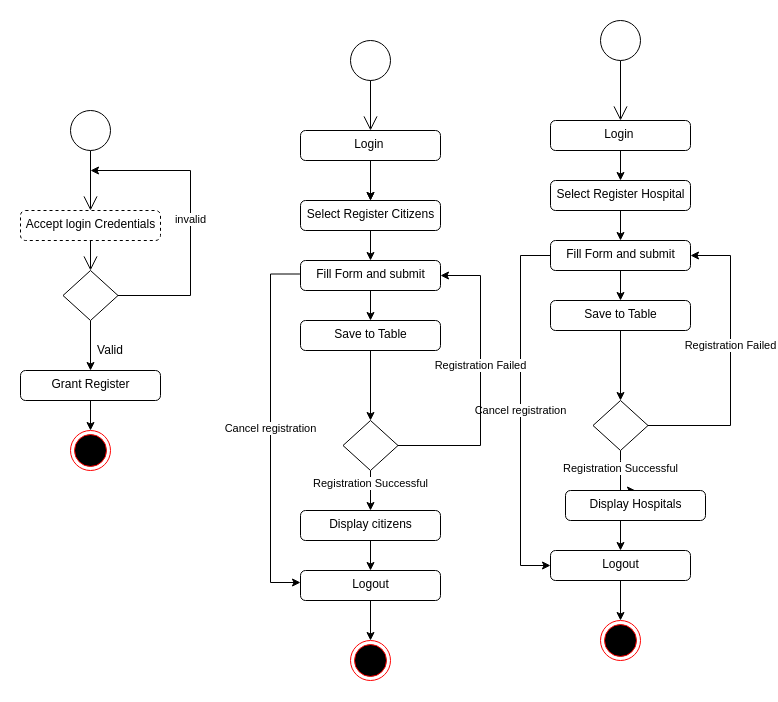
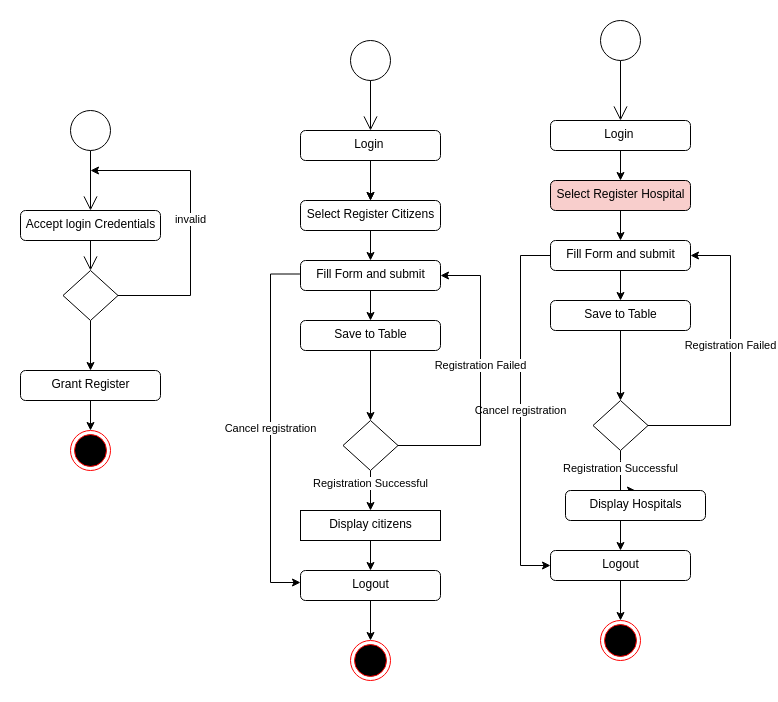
node "Select Register Hospital": fillcolor #ffffff -> #f8cecc
node "Accept login Credentials": style dashed -> solid
node "Valid": removed
node "Display citizens": shape rounded rectangle -> rectangle
